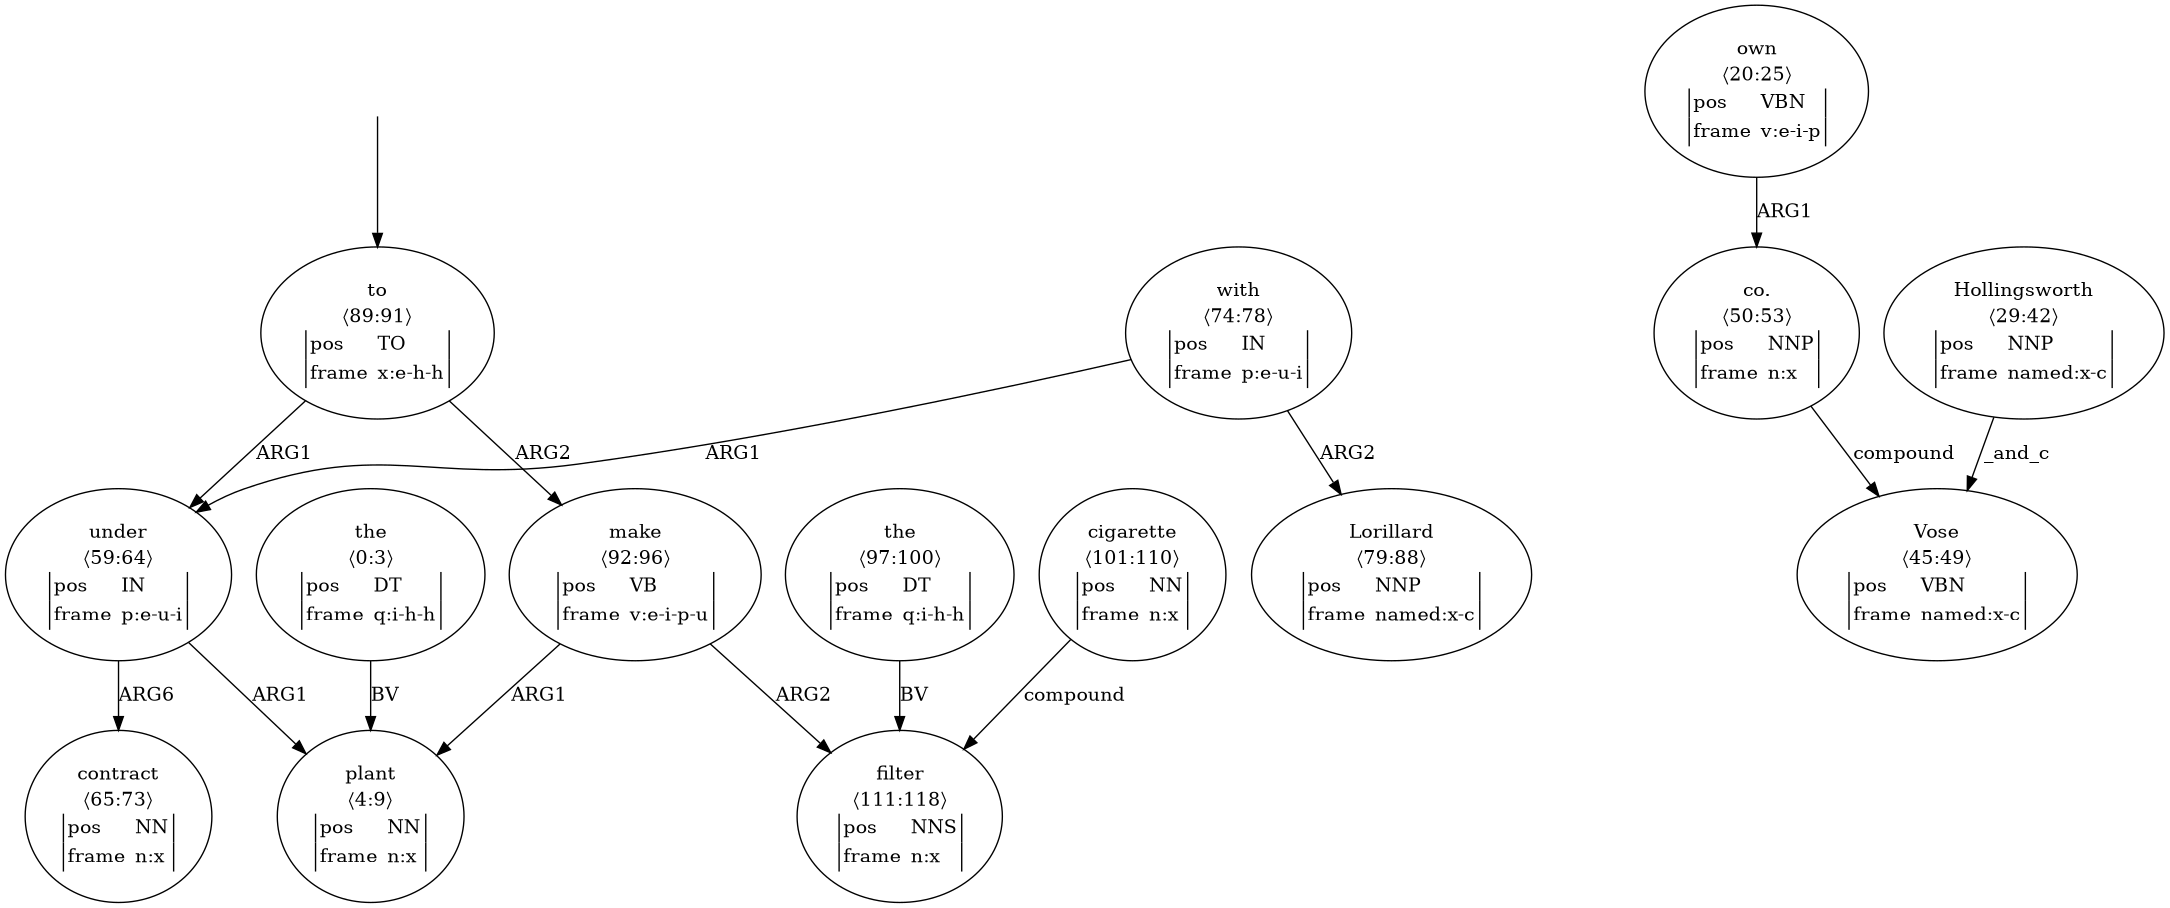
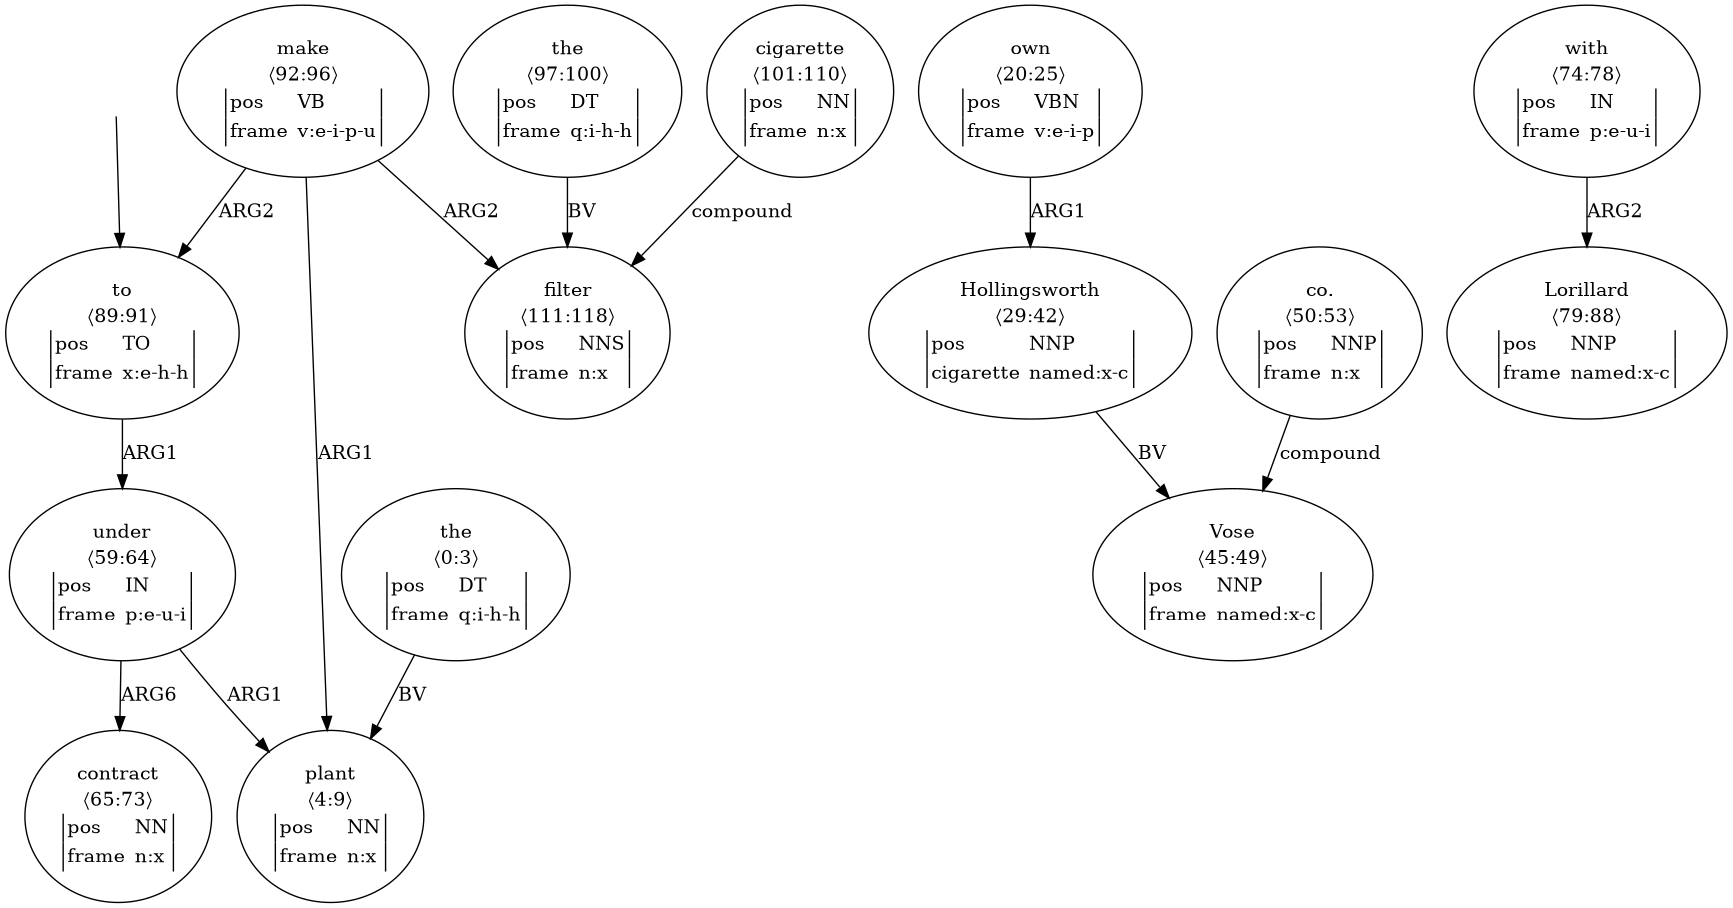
edge "own" -> "co.": now "own" -> "Hollingsworth"
node "Hollingsworth": text "frame" -> "cigarette"
edge "to" -> "make": reversed
edge "with" -> "under": removed, label "ARG1"
edge "Hollingsworth" -> "Vose": label "_and_c" -> "BV"
node "Vose": text "VBN" -> "NNP"
